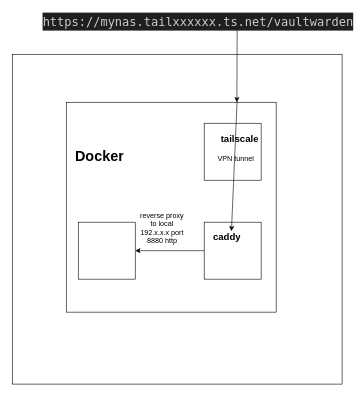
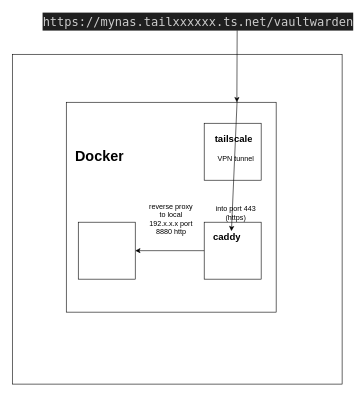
node "tailscale": moved (239, 138) -> (233, 138)
node "into port 443 (https)": added
node "reverse proxy to local 192.x.x.x port 8880 http": moved (162, 228) -> (171, 219)
